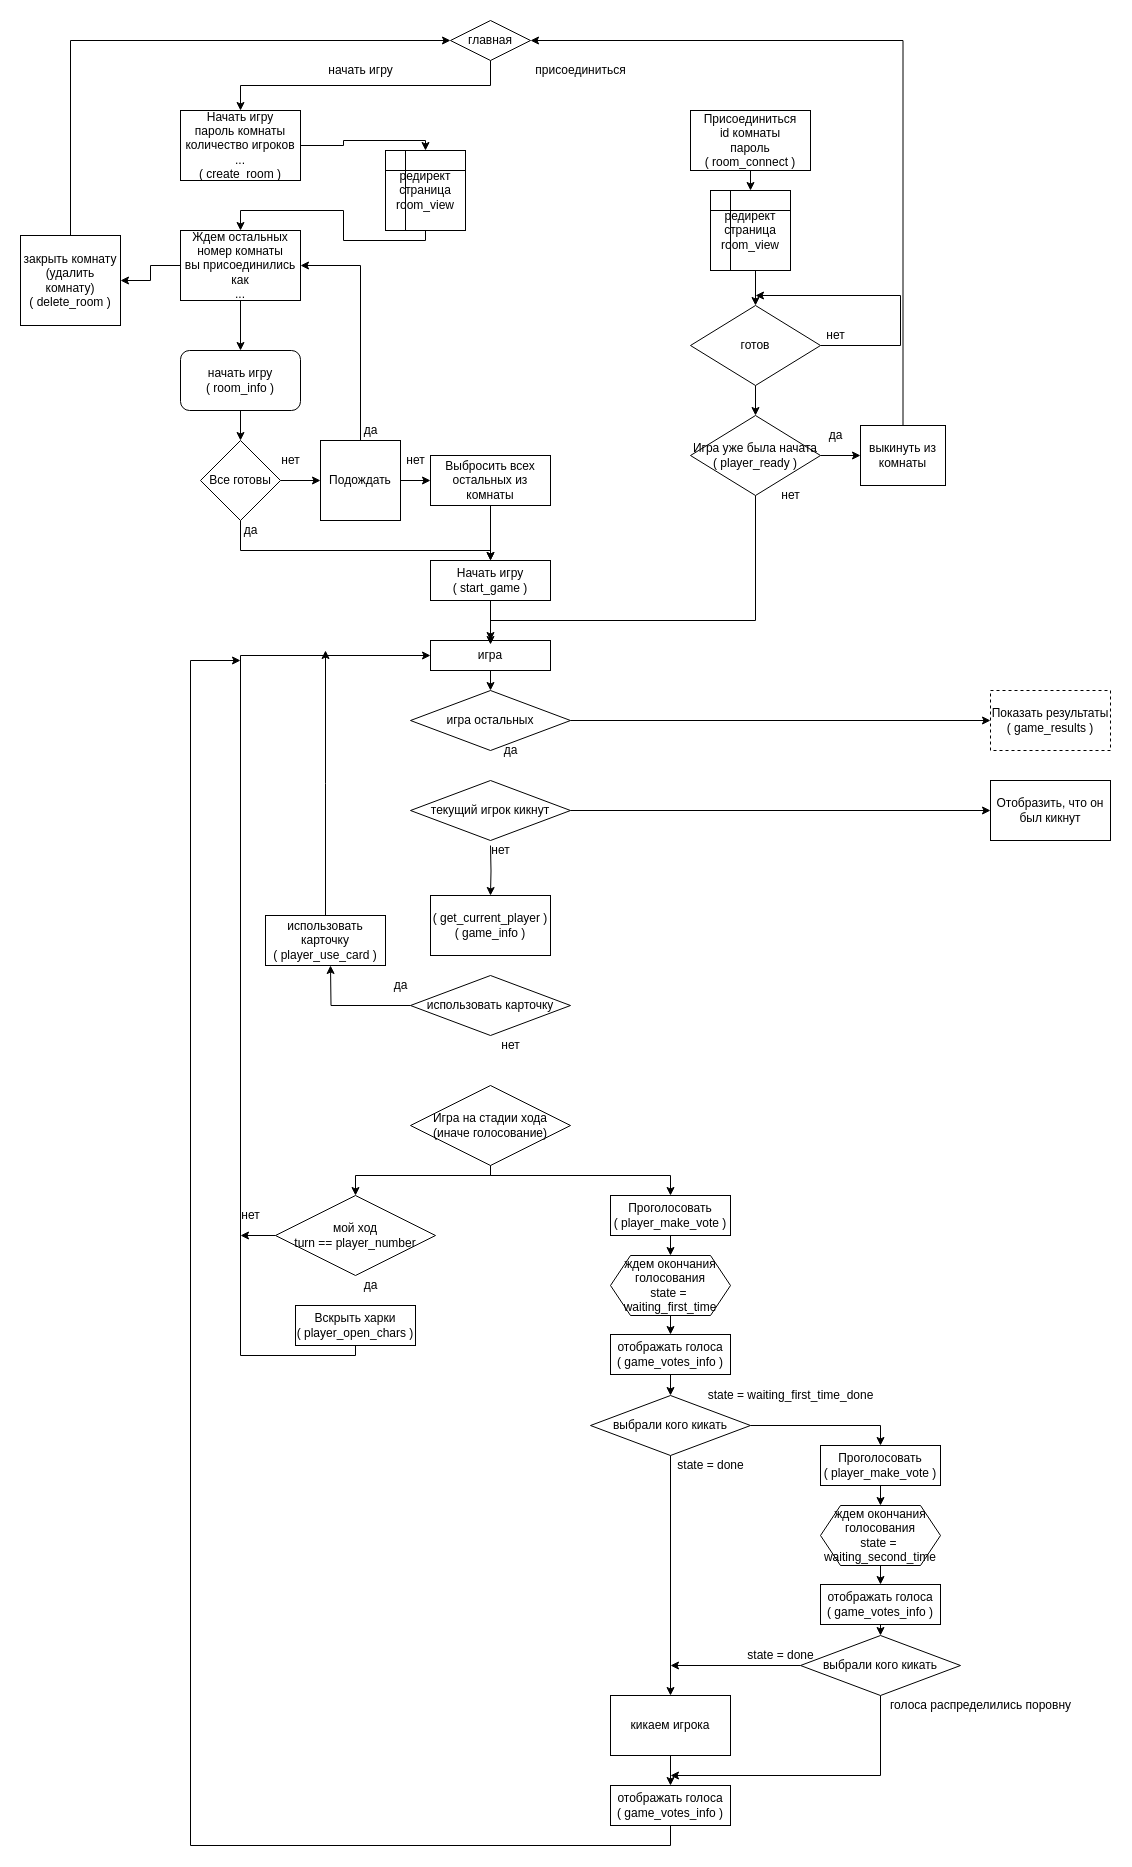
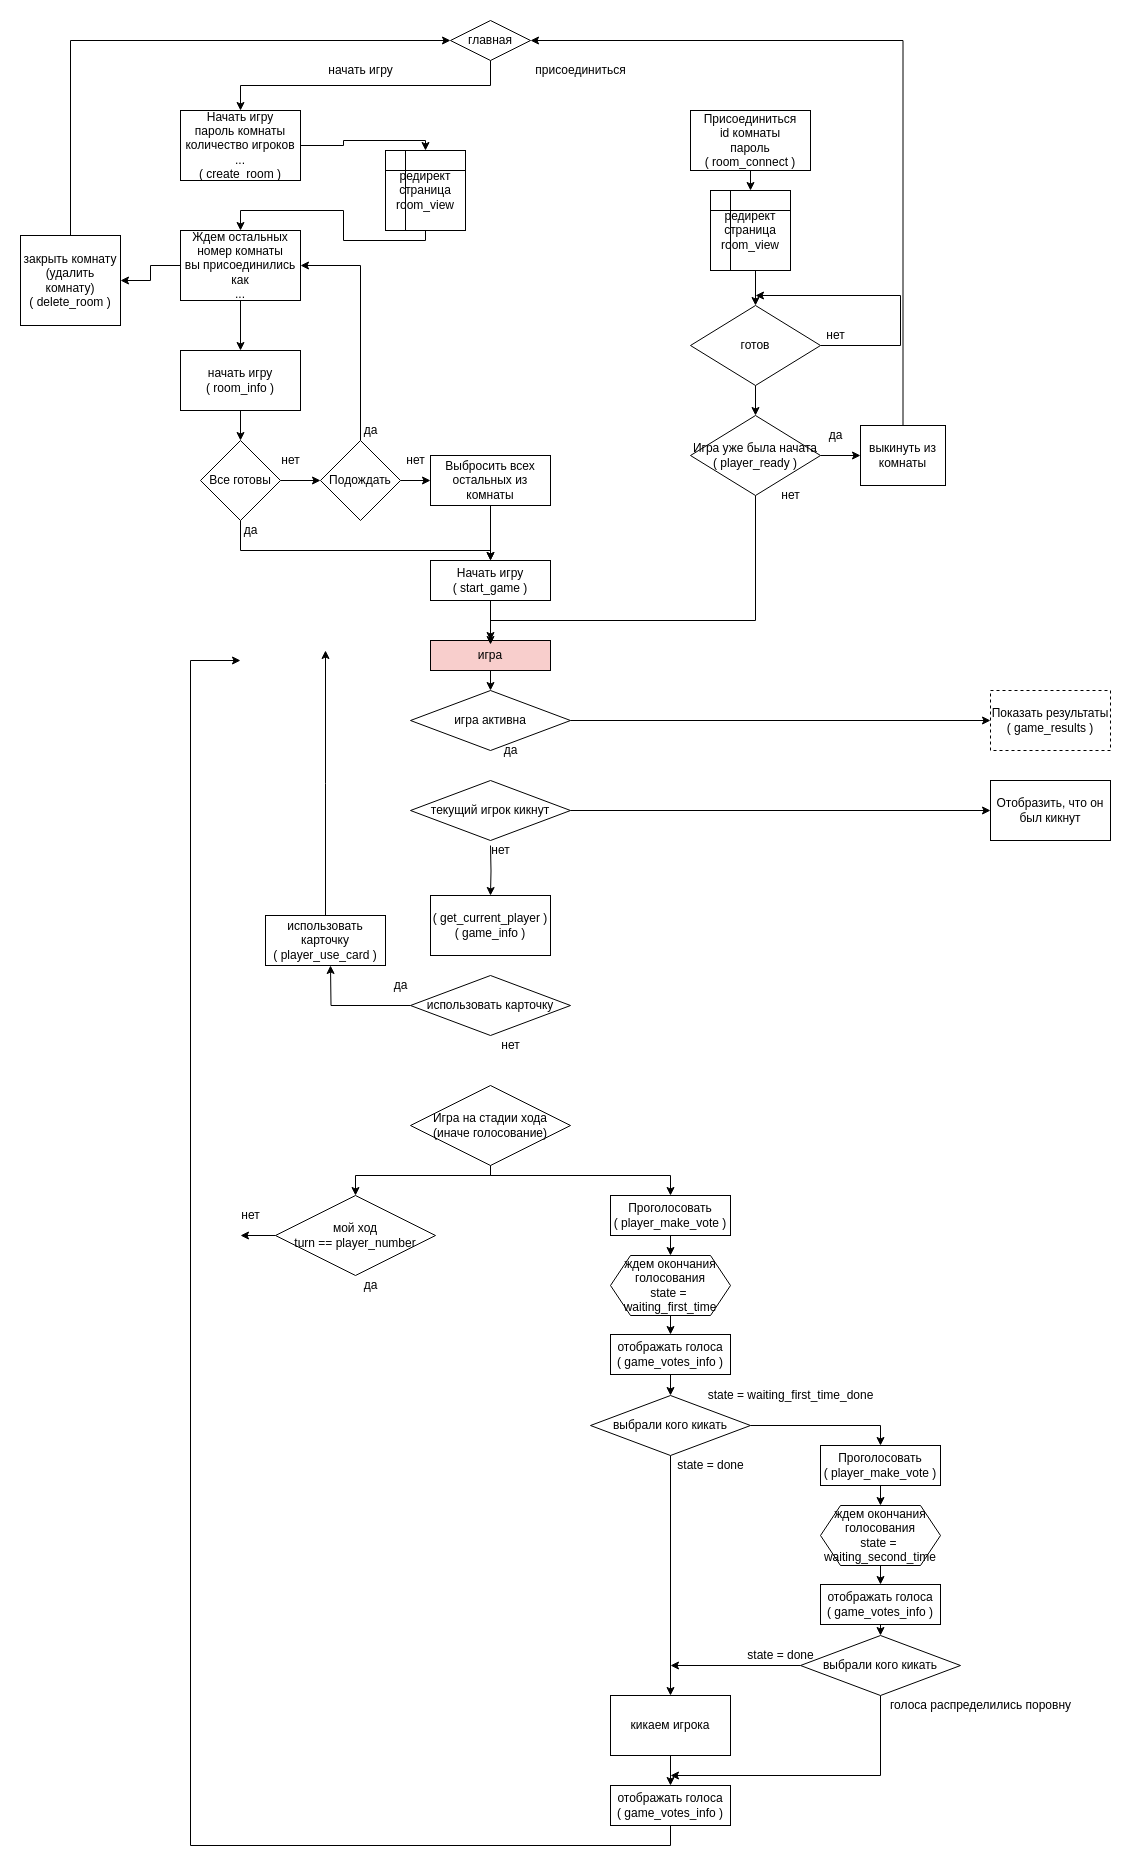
node "начать игру ( room_info )": shape rounded rectangle -> rectangle
node "Подождать": shape rectangle -> diamond
node "игра": fillcolor #ffffff -> #f8cecc
node "игра остальных": label "игра остальных" -> "игра активна"
edge "Вскрыть харки ( player_open_chars )" -> "игра": removed
node "Вскрыть харки ( player_open_chars )": removed
